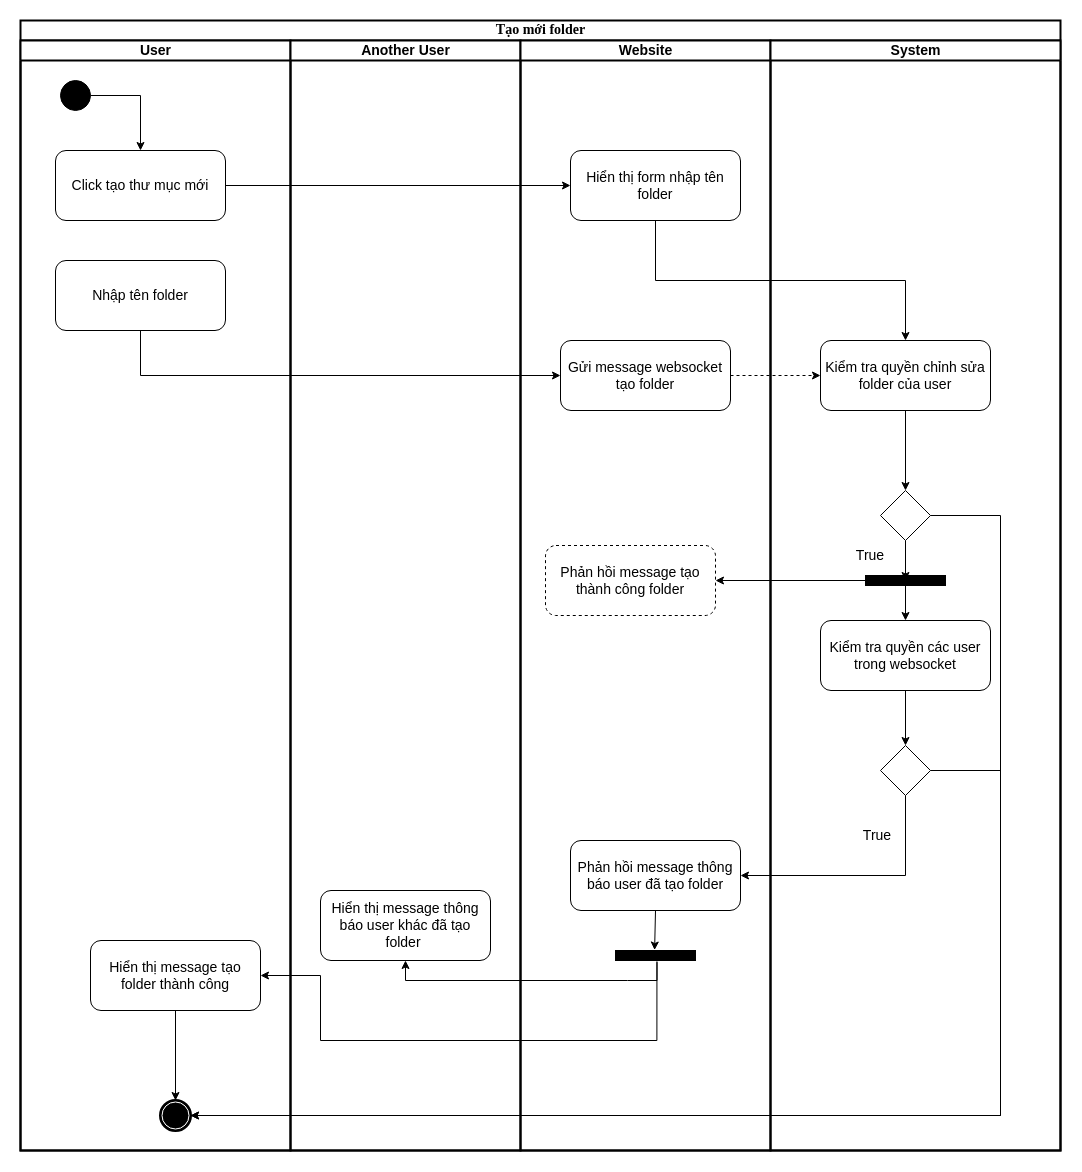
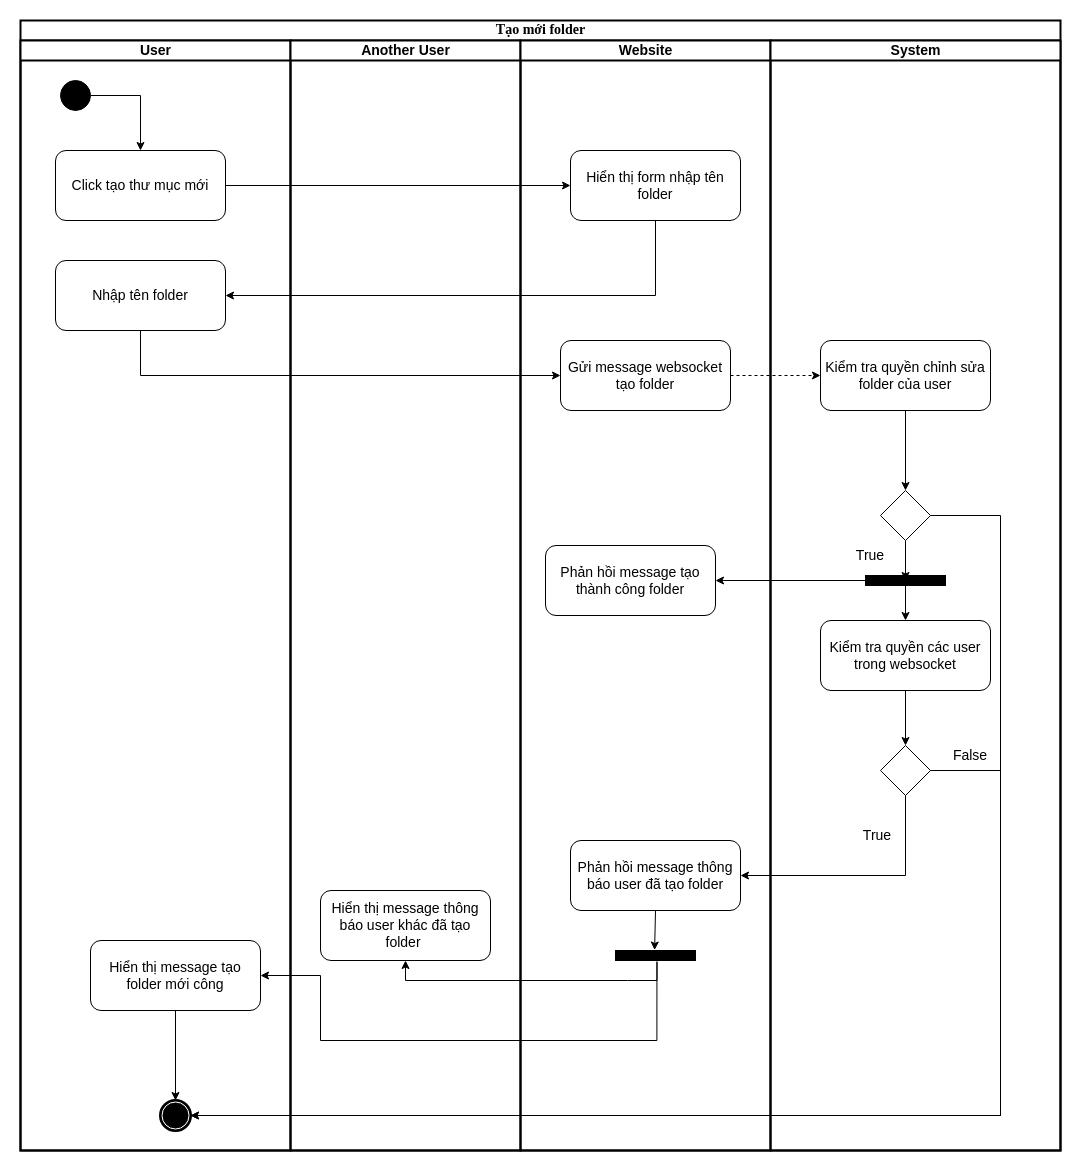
edge "Hiển thị form nhập tên folder" -> "Kiểm tra quyền chỉnh sửa folder của user": now "Hiển thị form nhập tên folder" -> "Nhập tên folder"
node "Phản hồi message tạo thành công folder": style dashed -> solid
node "False": added
node "Hiển thị message tạo folder thành công": label "Hiển thị message tạo folder thành công" -> "Hiển thị message tạo folder mới công"
